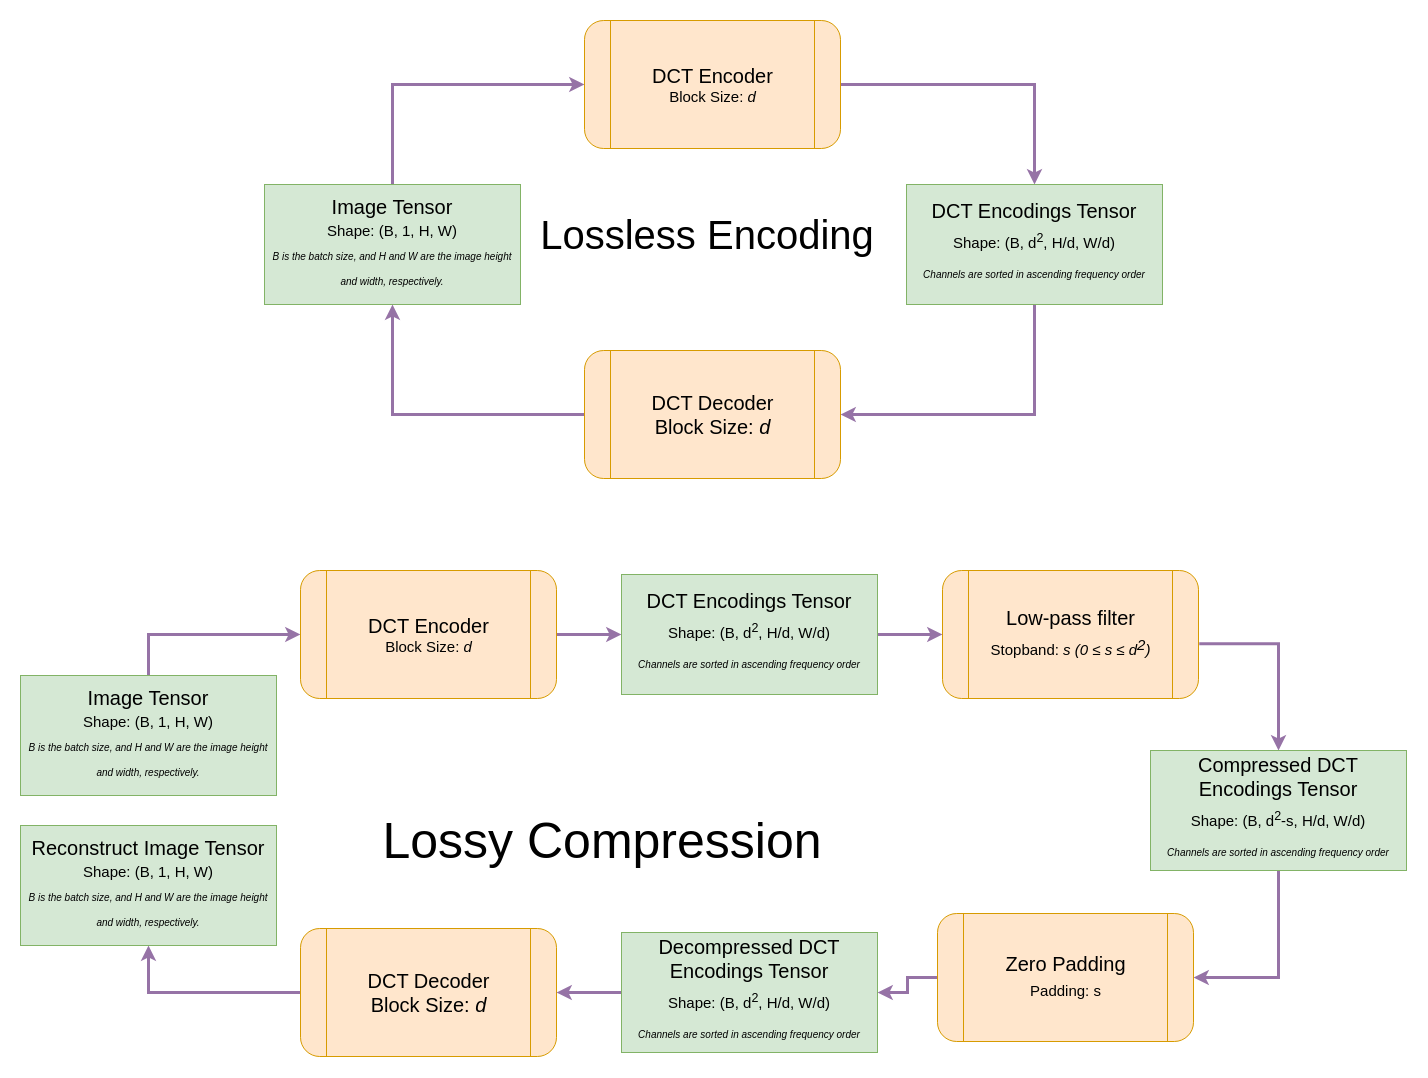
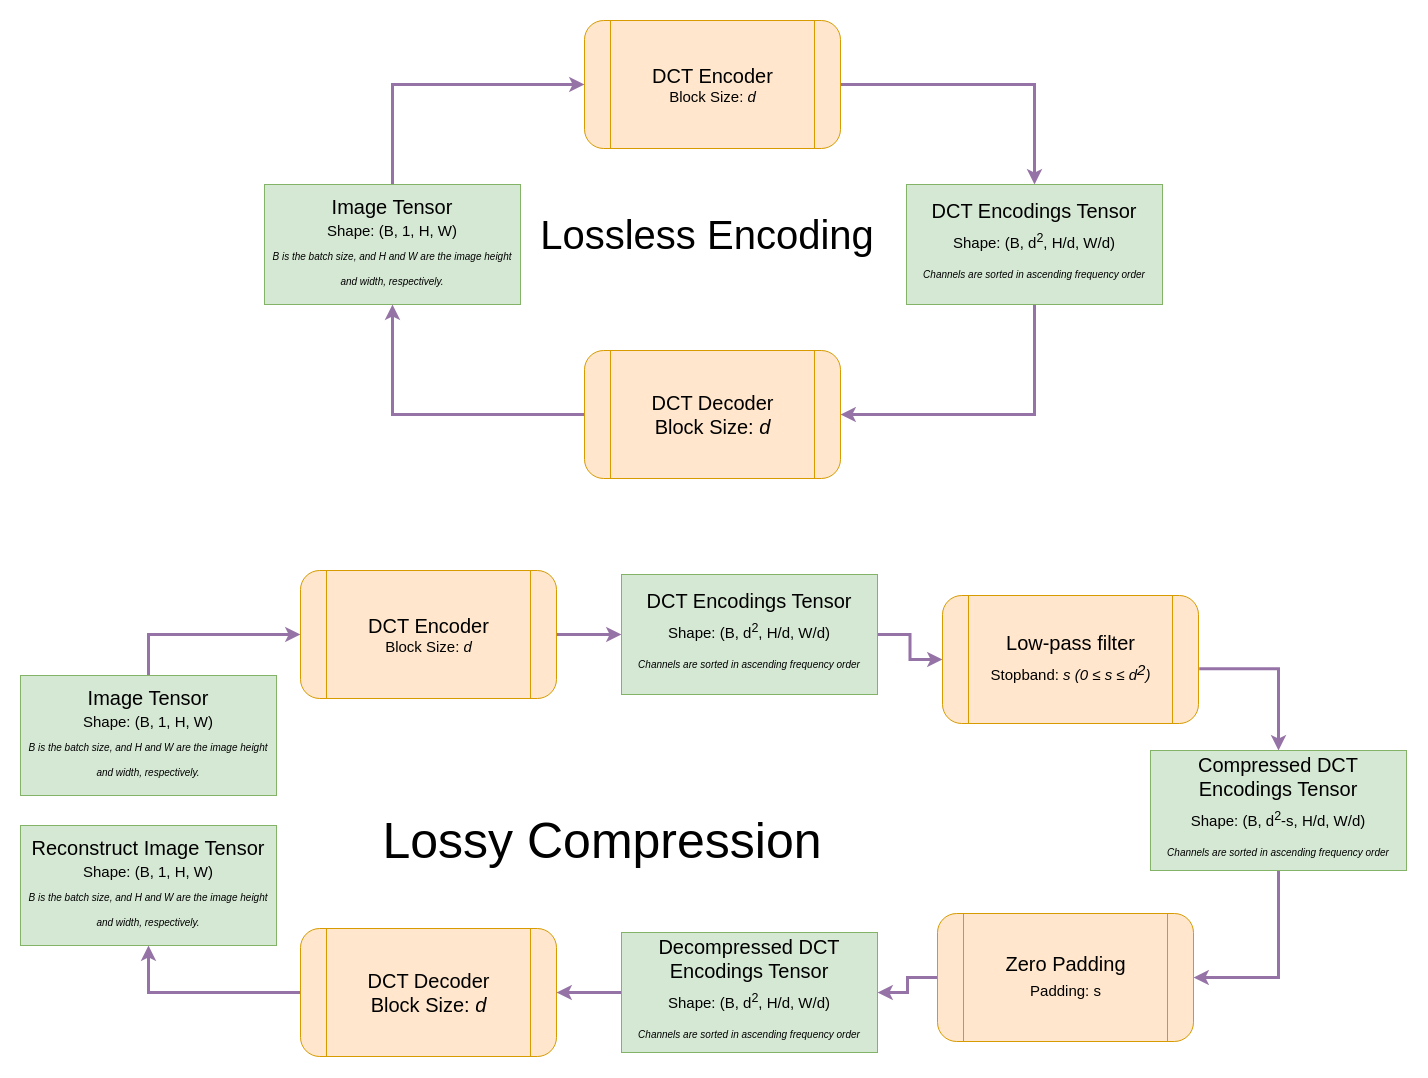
node "Low-pass filter Stopband: s (0 ≤ s ≤ d2)": moved (1071, 635) -> (1071, 660)
